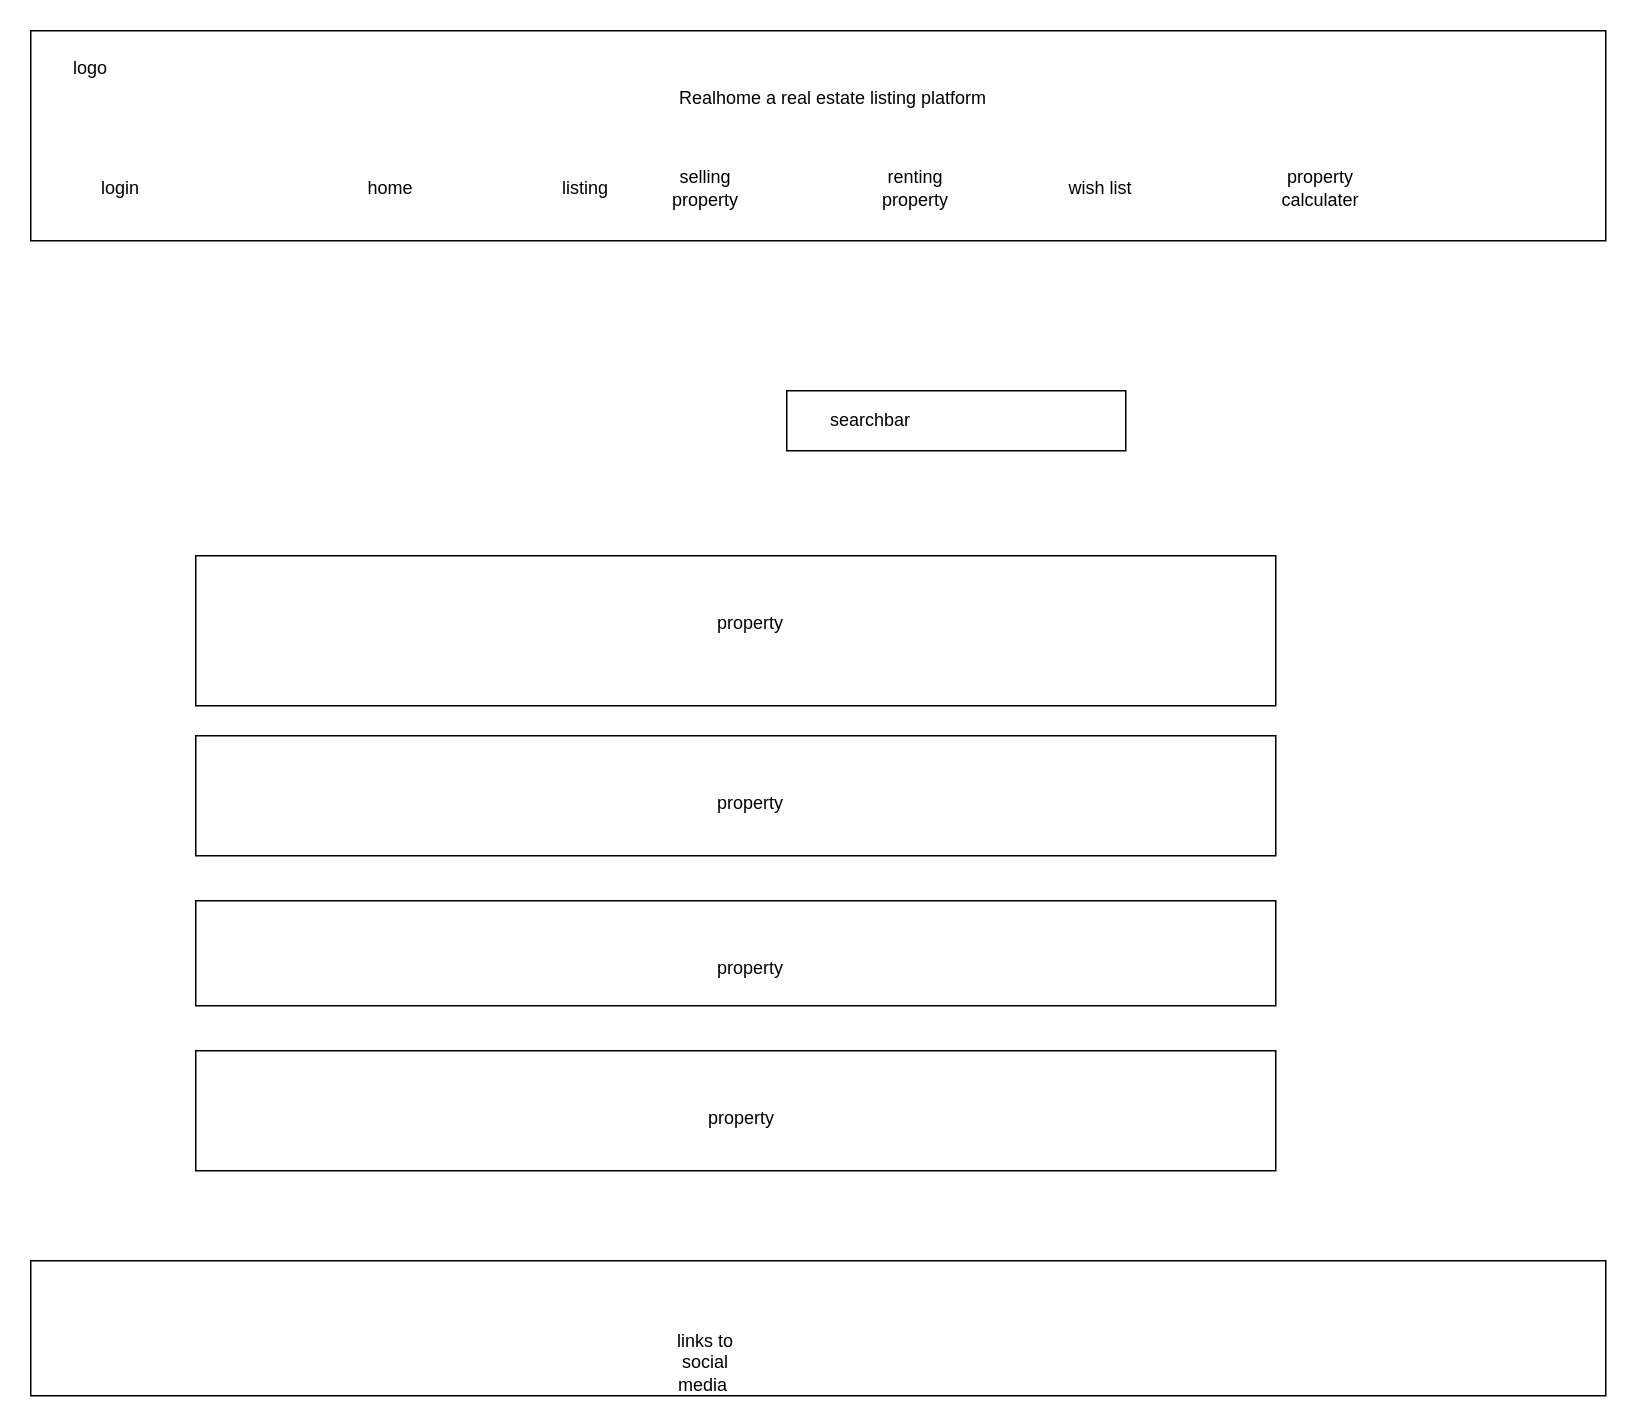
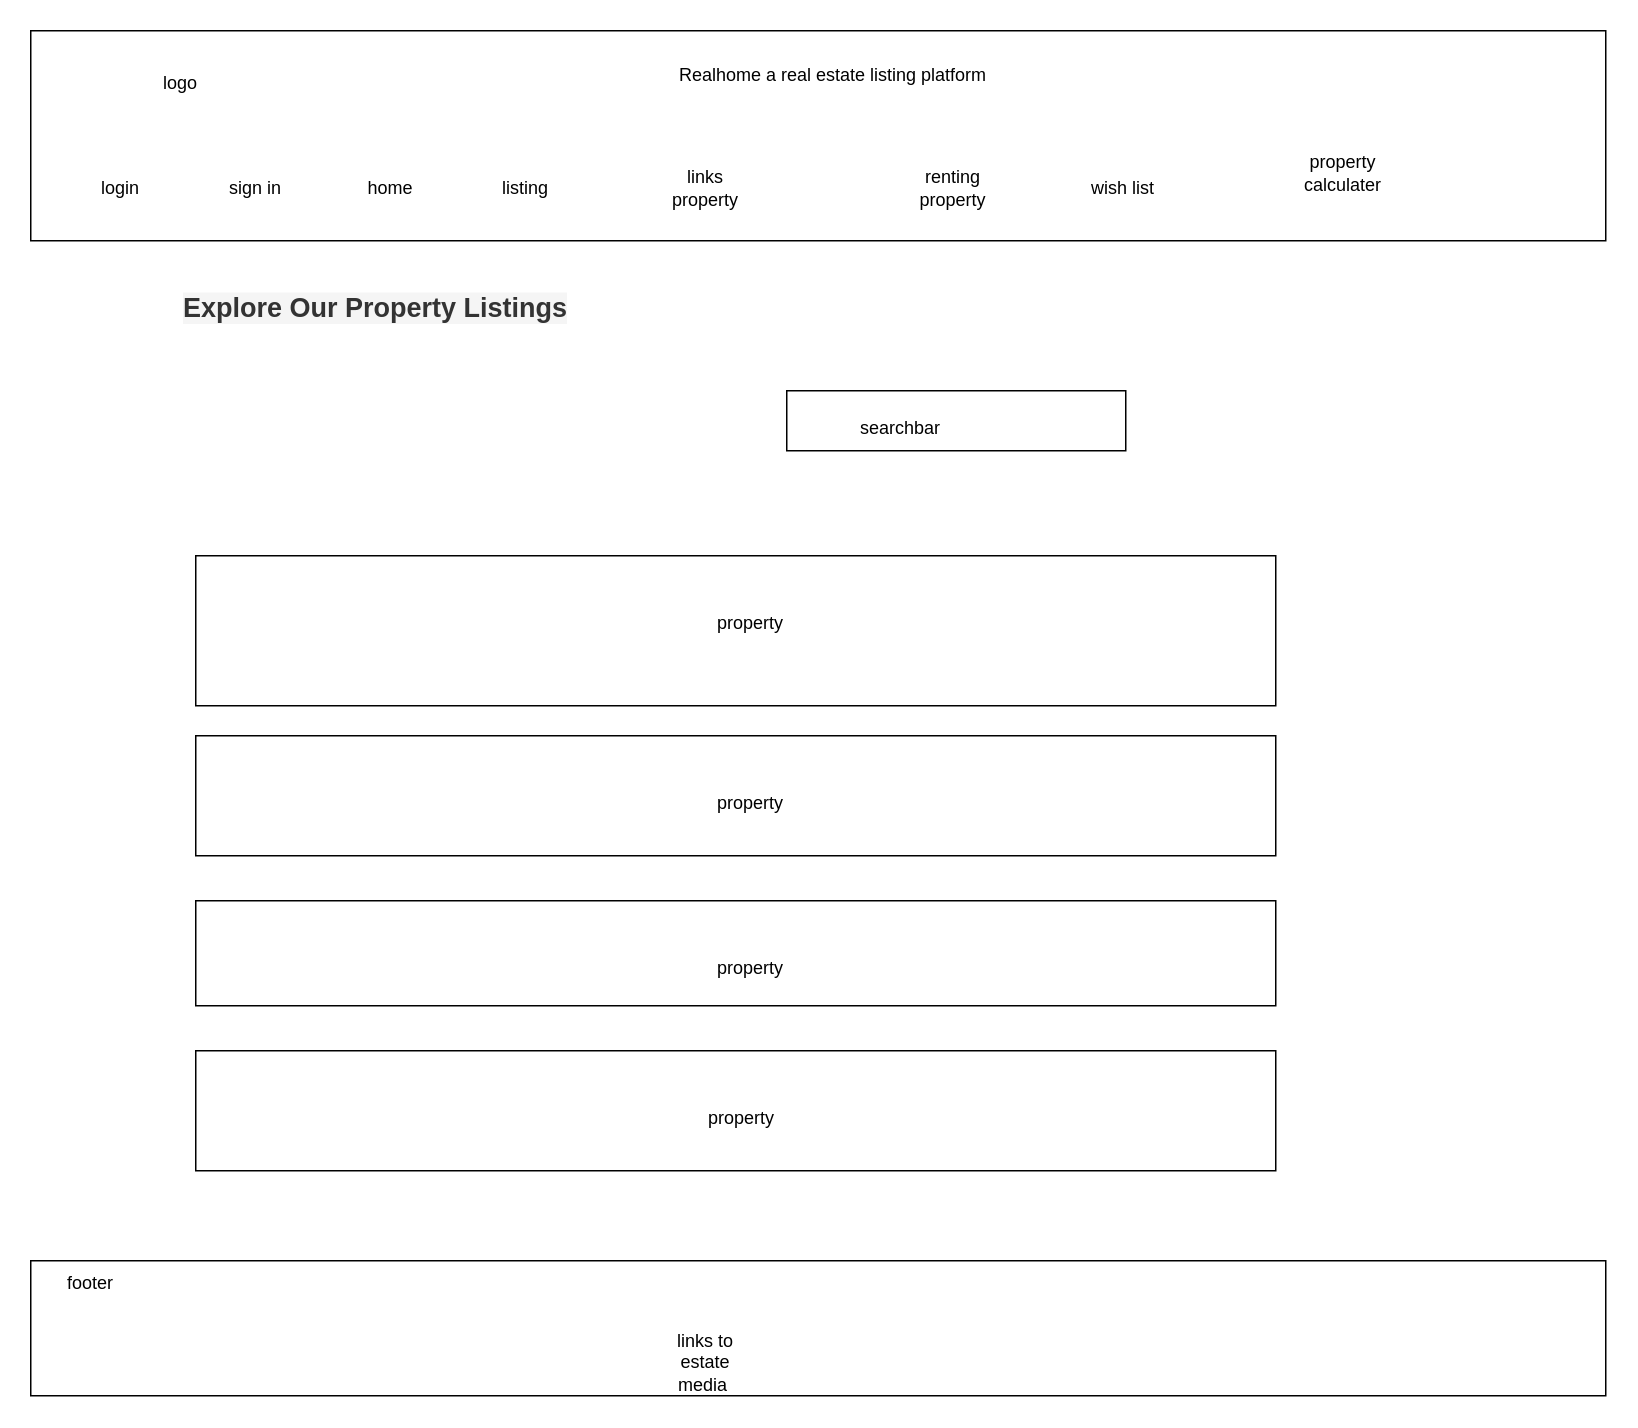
node "logo": moved (91, 68) -> (181, 83)
node "Realhome a real estate listing platform": moved (833, 98) -> (833, 76)
node "sign in": added
node "listing": moved (586, 188) -> (526, 188)
node "selling property": label "selling property" -> "links property"
node "renting property": moved (916, 188) -> (953, 188)
node "wish list": moved (1103, 188) -> (1126, 188)
node "property calculater": moved (1321, 188) -> (1343, 173)
node "Explore Our Property Listings": added
node "searchbar": moved (871, 421) -> (901, 428)
node "footer": added
node "links to social media": label "links to social media" -> "links to estate media"
